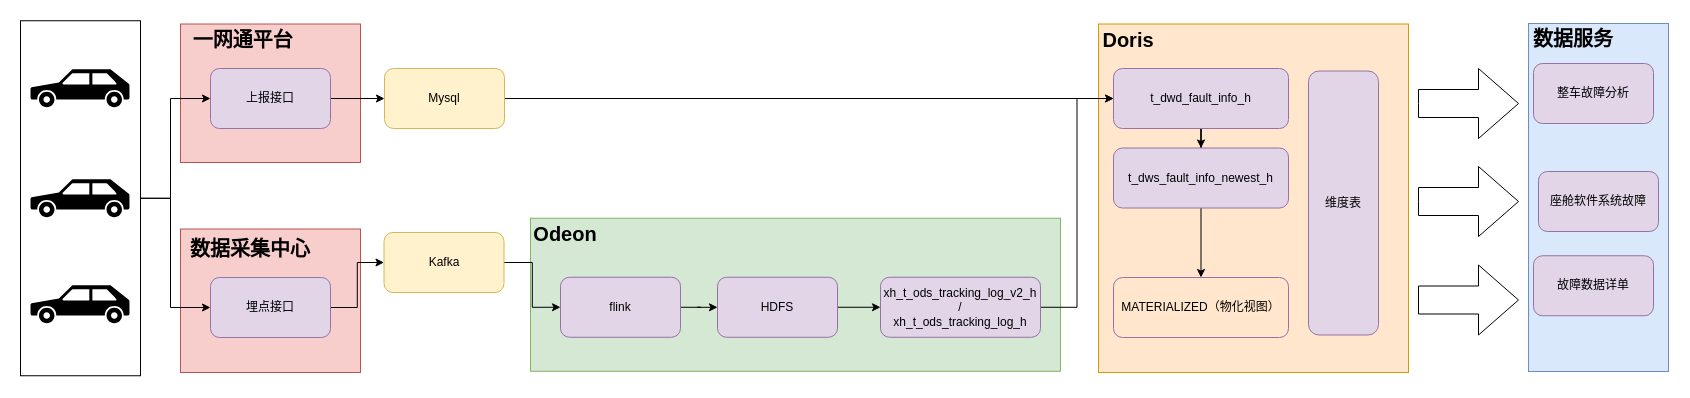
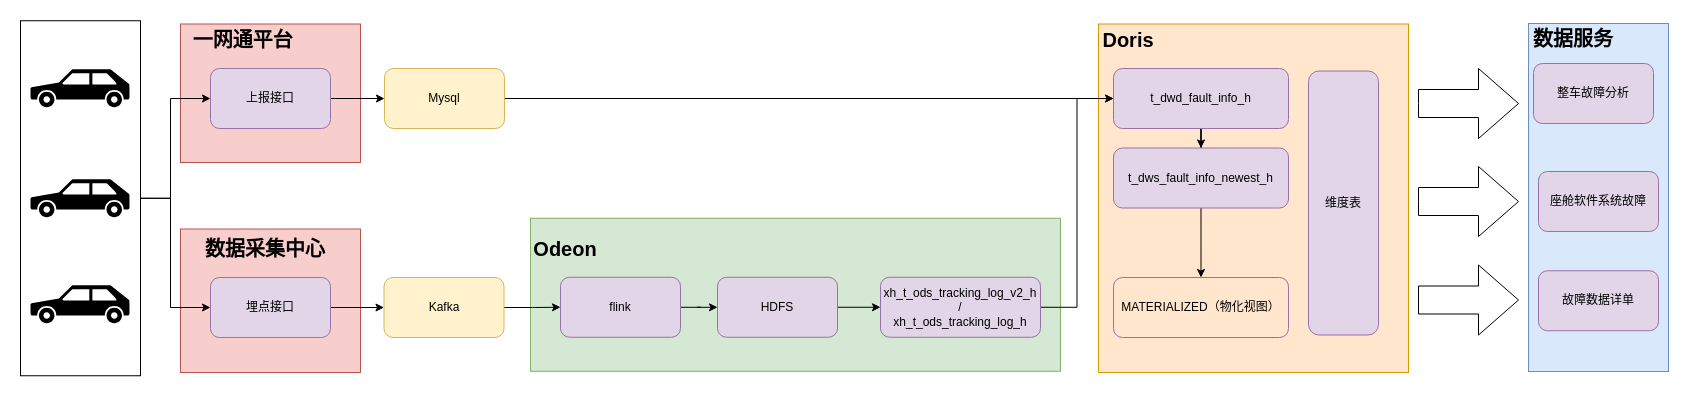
node "Odeon": moved (566, 233) -> (566, 248)
node "数据采集中心": moved (251, 248) -> (266, 248)
node "Kafka": moved (444, 263) -> (444, 308)
node "故障数据详单": moved (1594, 286) -> (1599, 301)
